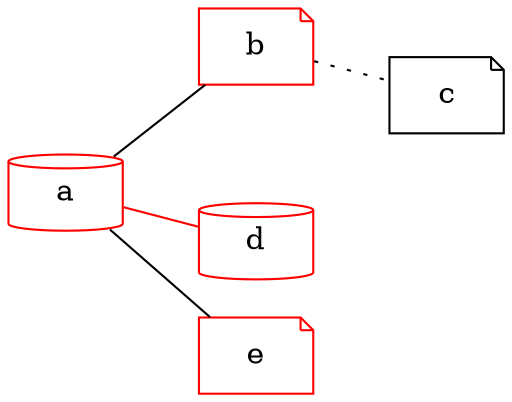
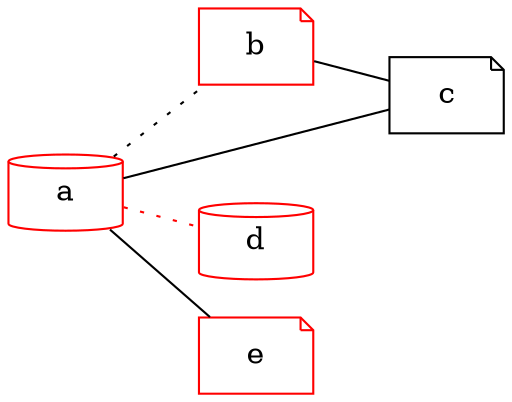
edge "b" -- "c": style dotted -> solid
edge "b" -- "a": style solid -> dotted
edge "c" -- "a": added
edge "a" -- "d": style solid -> dotted
